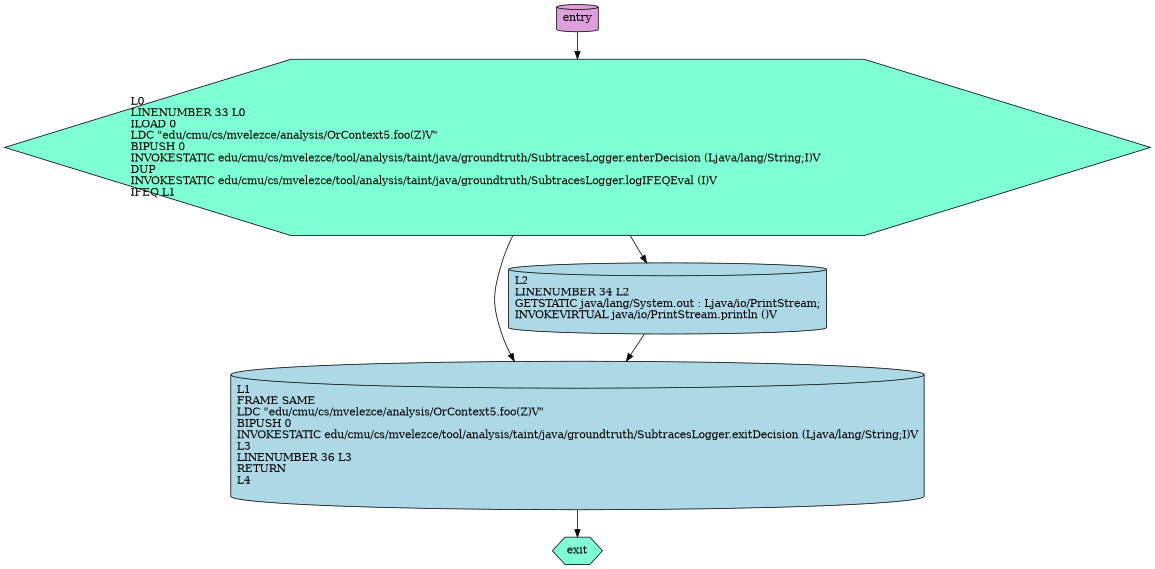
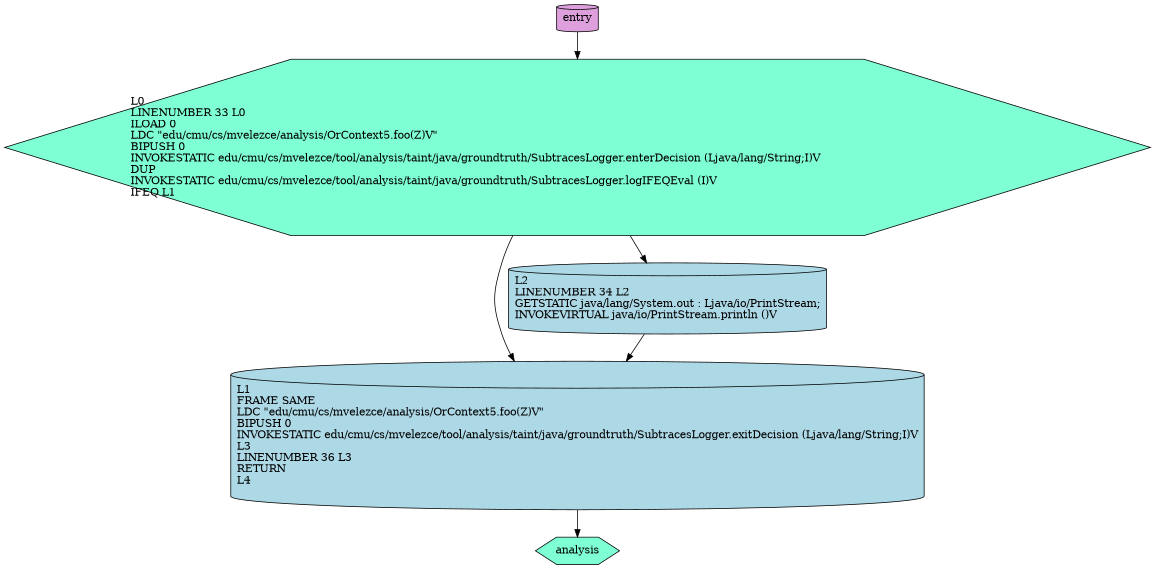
node "exit": label "exit" -> "analysis"
